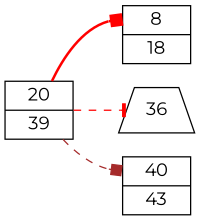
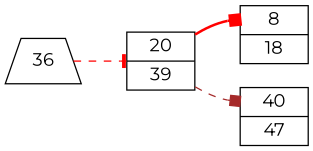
edge "20" -> "36": reversed
node "40": text "43" -> "47"
